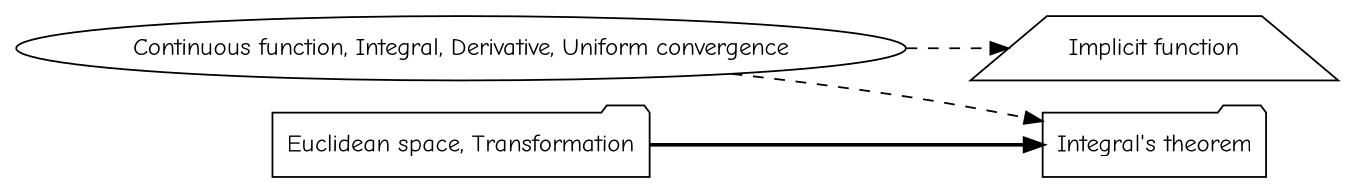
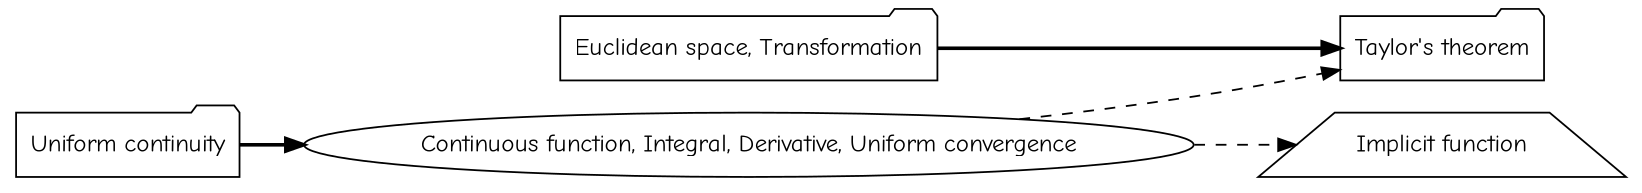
node "Uniform continuity": added
node "Integral's theorem": label "Integral's theorem" -> "Taylor's theorem"
